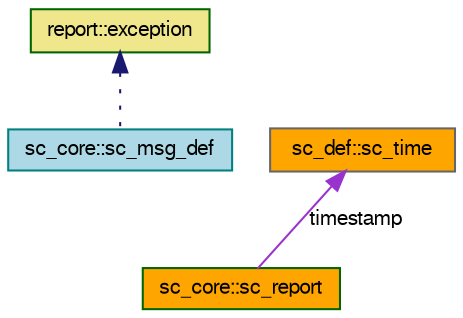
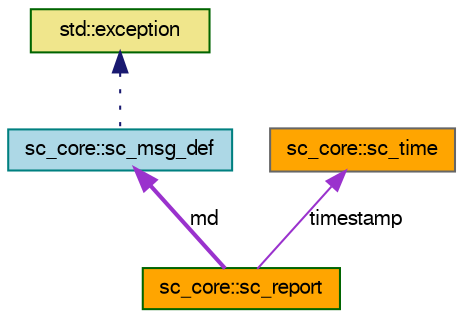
node "report::exception": label "report::exception" -> "std::exception"
node "sc_def::sc_time": label "sc_def::sc_time" -> "sc_core::sc_time"
edge "sc_core::sc_report" -> "sc_core::sc_msg_def": added, label "md"
